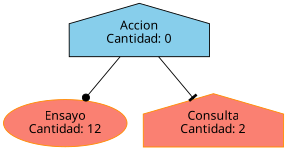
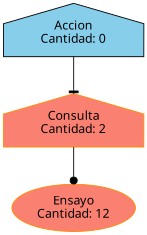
edge "Accion Cantidad: 0" -> "Ensayo Cantidad: 12": now "Consulta Cantidad: 2" -> "Ensayo Cantidad: 12"
